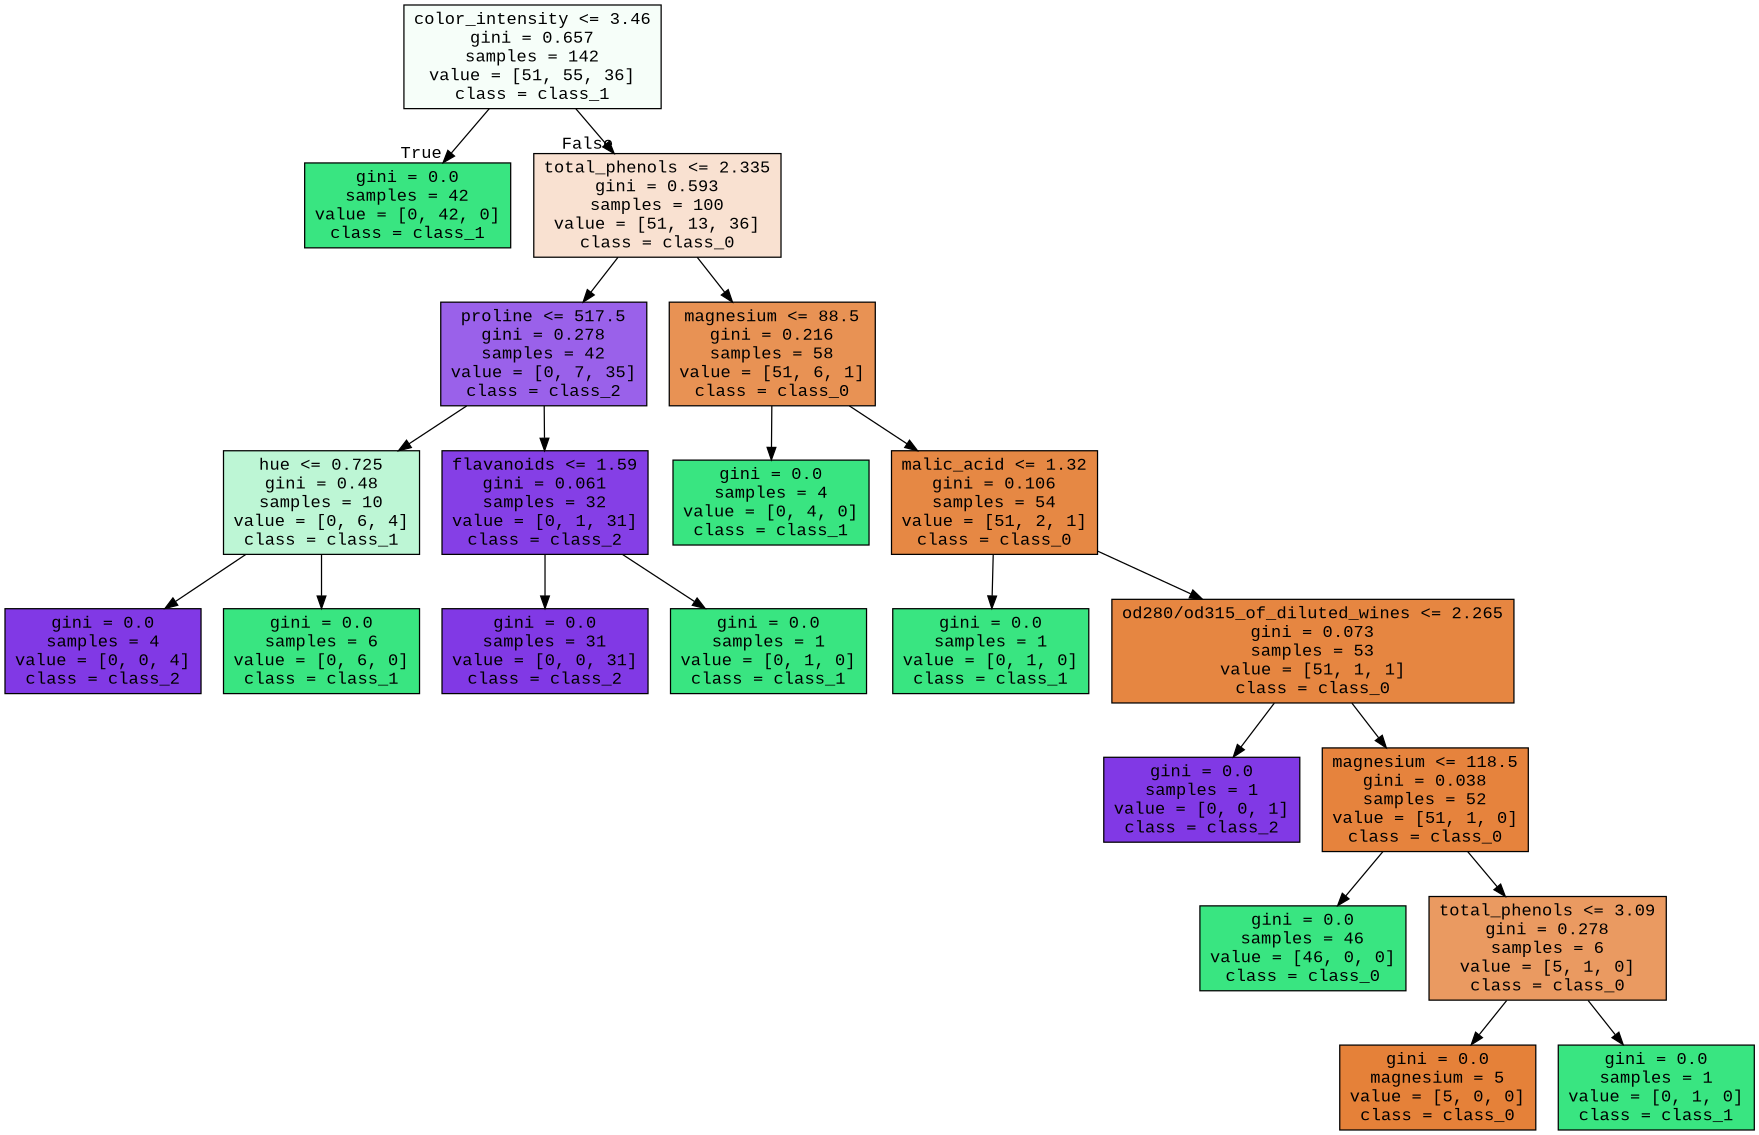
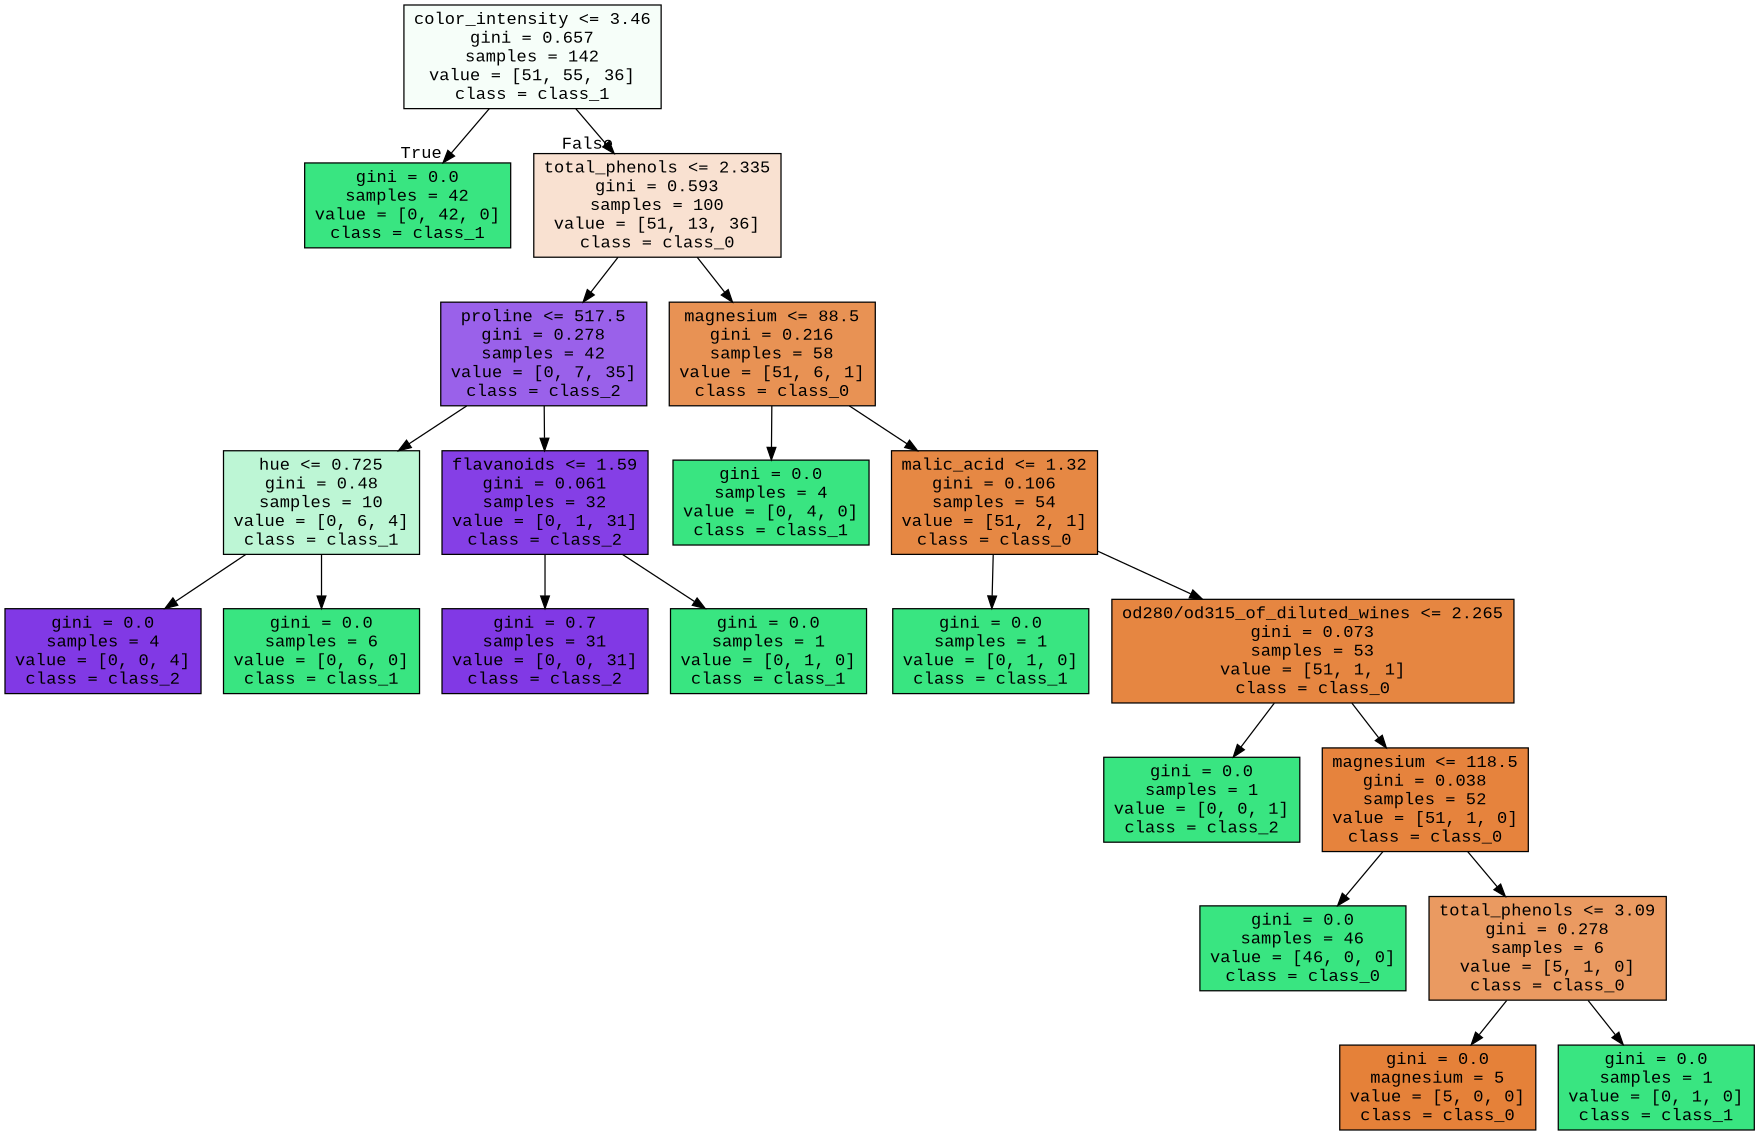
node "gini = 0.0 samples = 31 value = [0, 0, 31] class = class_2": label "gini = 0.0 samples = 31 value = [0, 0, 31] class = class_2" -> "gini = 0.7 samples = 31 value = [0, 0, 31] class = class_2"
node "gini = 0.0 samples = 1 value = [0, 0, 1] class = class_2": fillcolor #8139e5 -> #39e581
